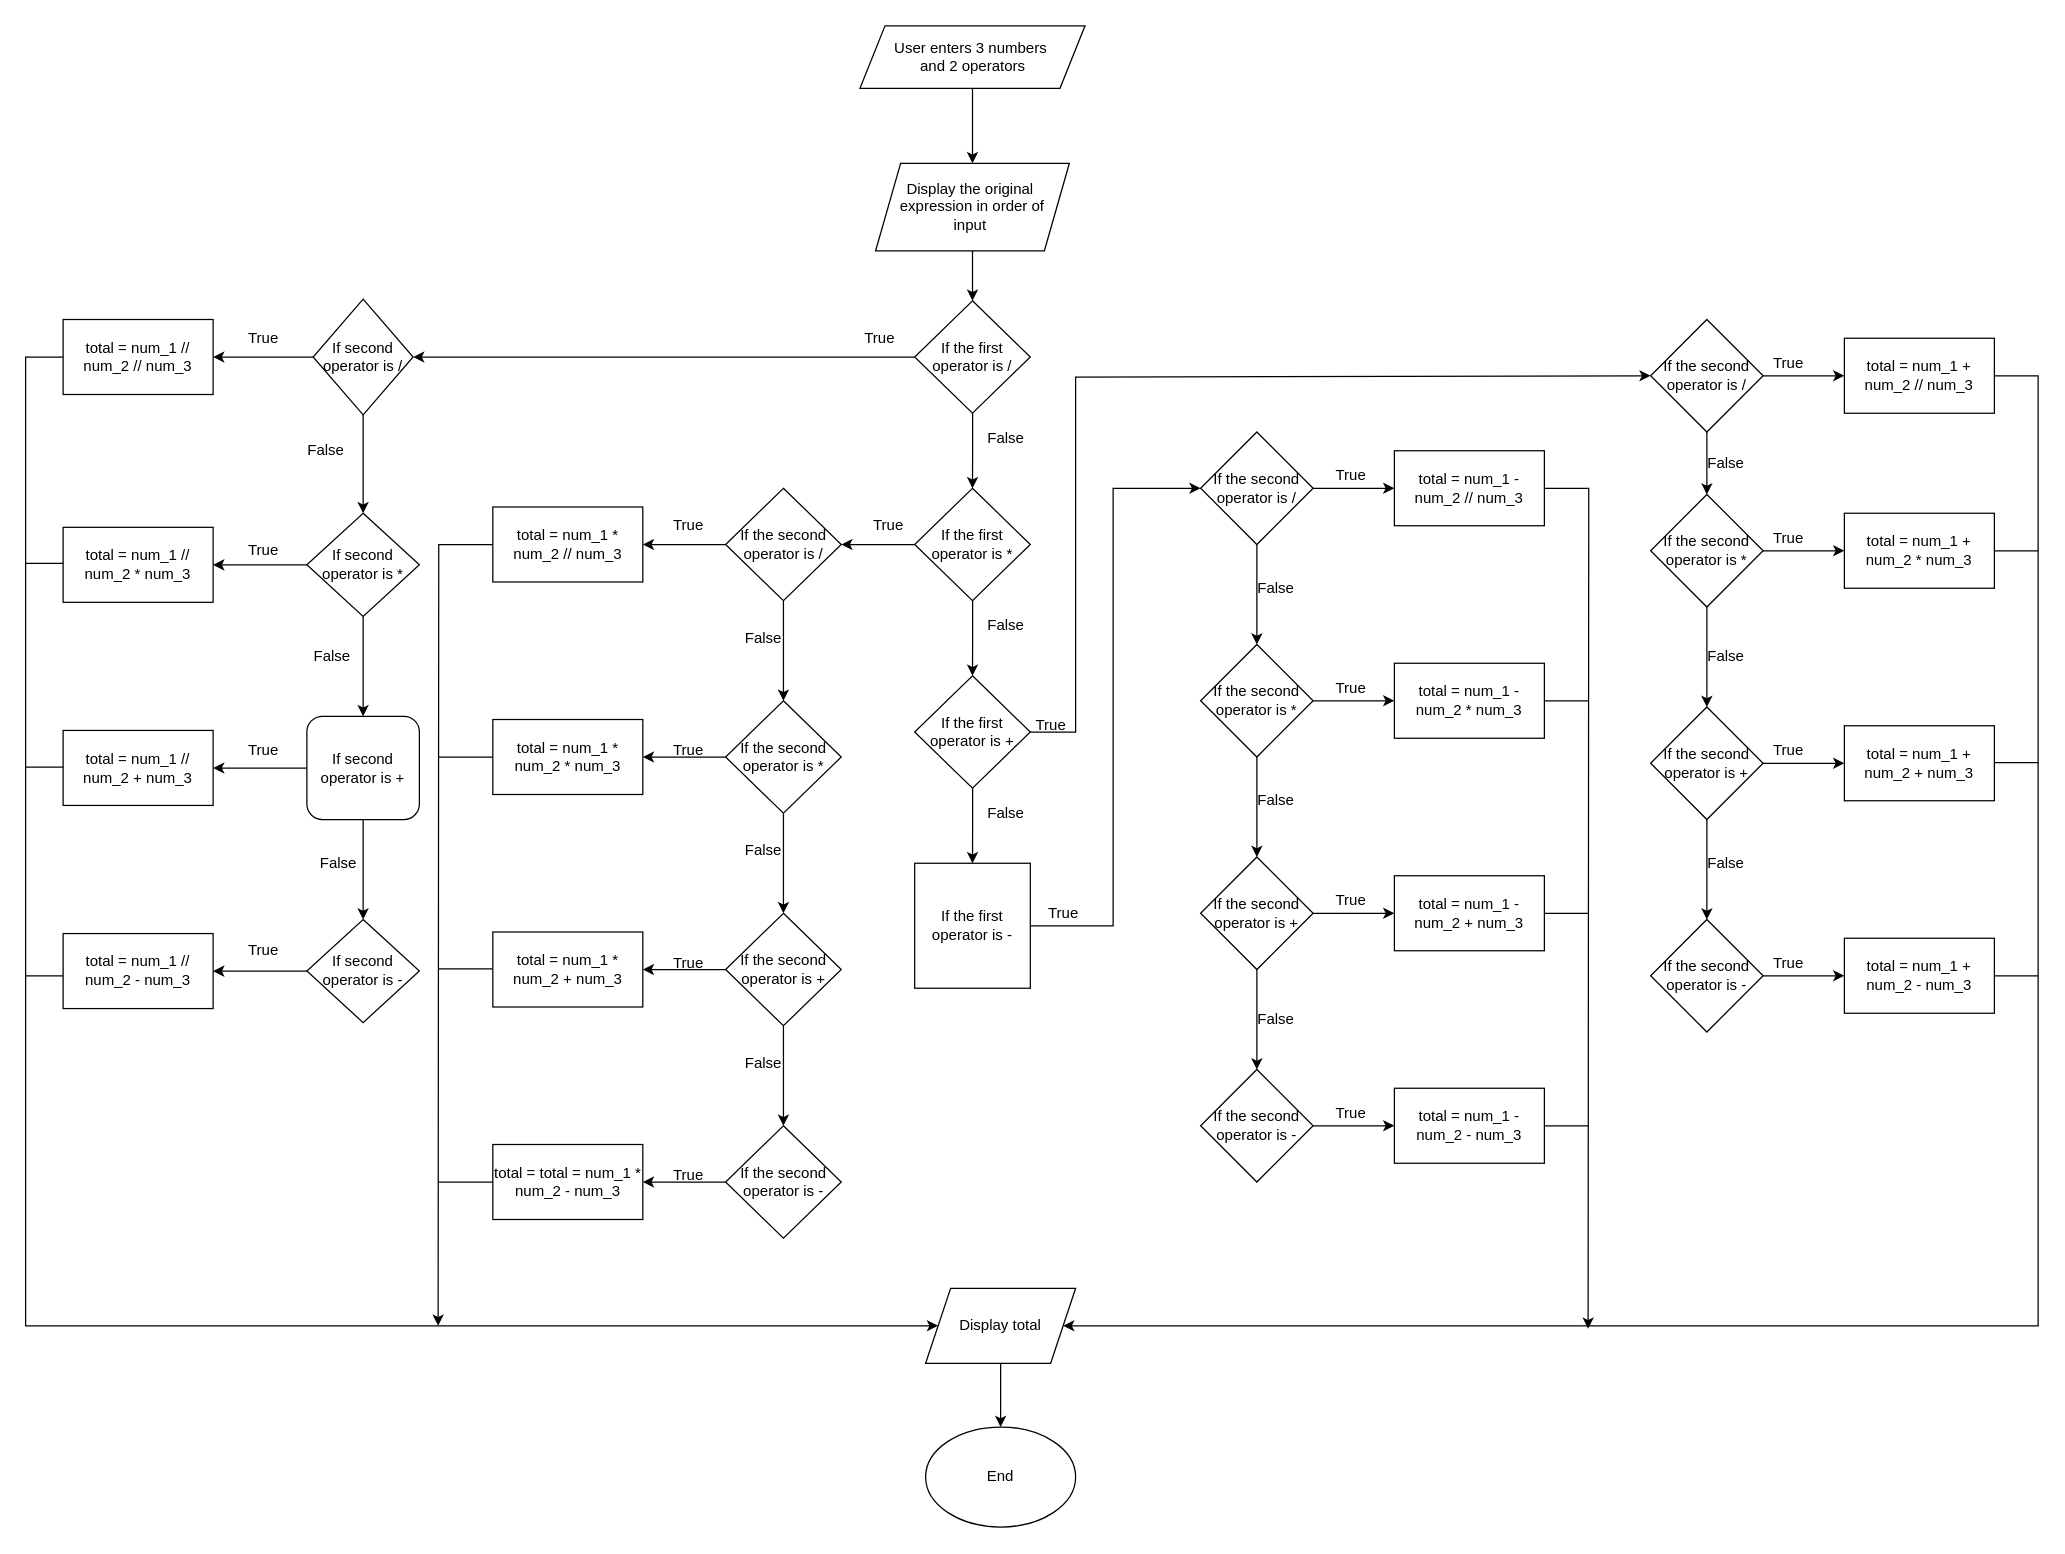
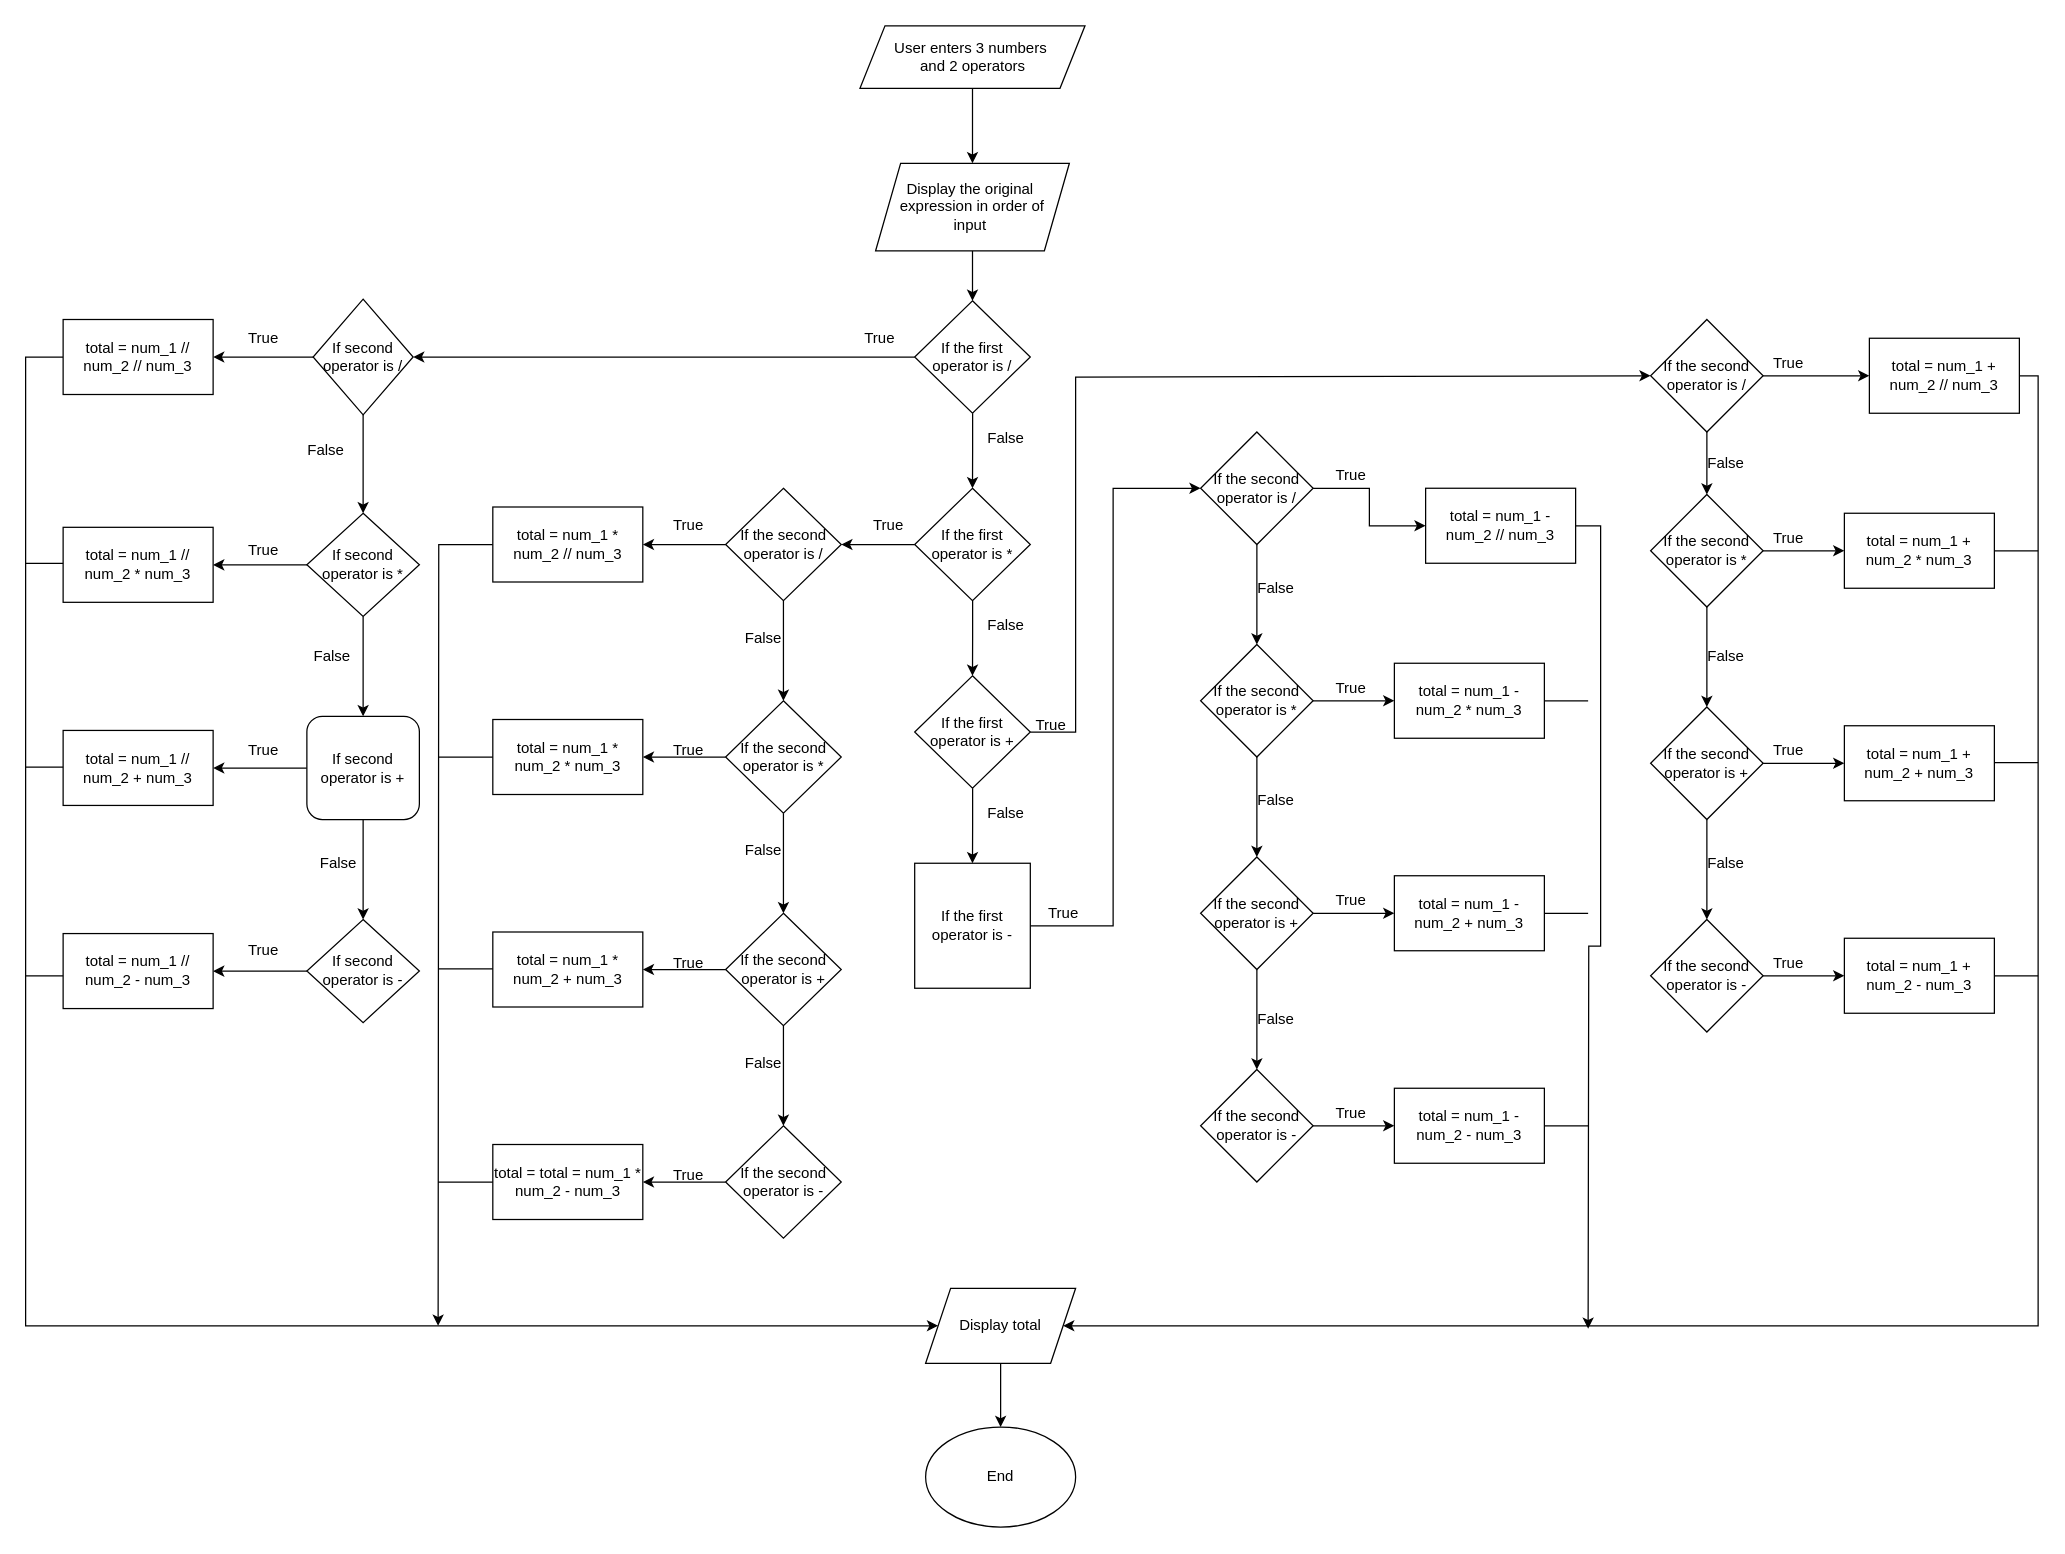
node "total = num_1 + num_2 // num_3": moved (1919, 376) -> (1944, 376)
node "total = num_1 - num_2 // num_3": moved (1469, 488) -> (1501, 526)
